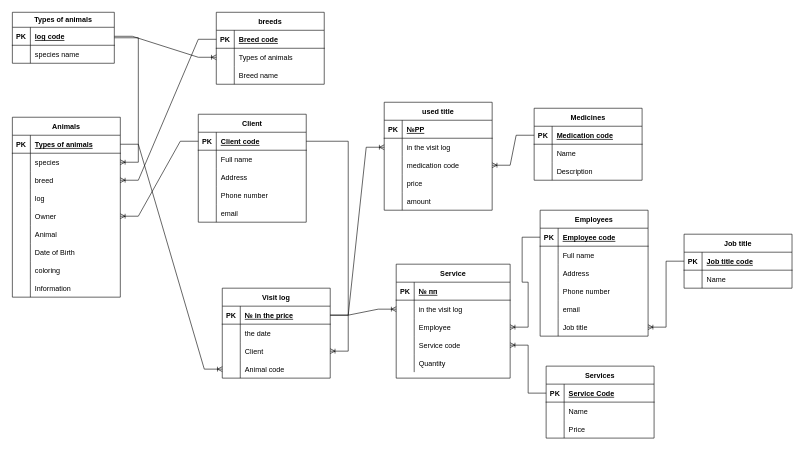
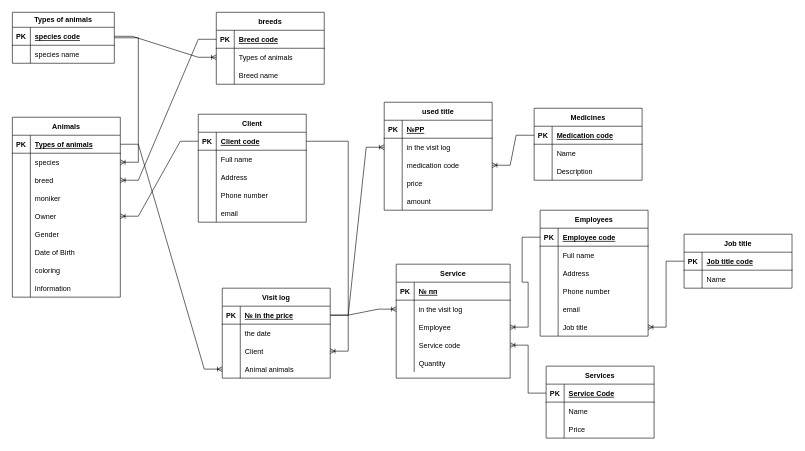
node "log code": label "log code" -> "species code"
node "log": label "log" -> "moniker"
node "Animal": label "Animal" -> "Gender"
node "Animal code": label "Animal code" -> "Animal animals"
